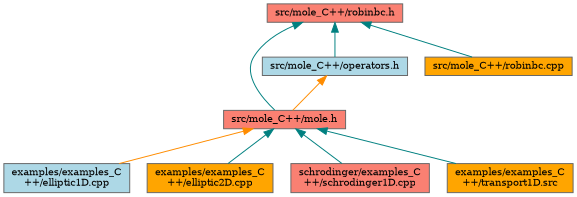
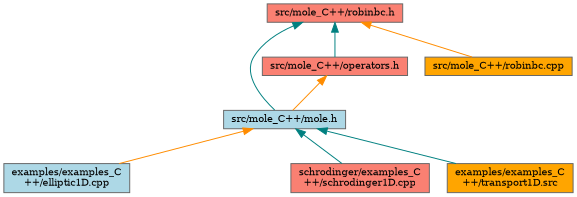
edge "src/mole_C++/robinbc.cpp" -> "src/mole_C++/robinbc.h": color teal -> darkorange
node "src/mole_C++/operators.h": fillcolor lightblue -> salmon
node "src/mole_C++/mole.h": fillcolor salmon -> lightblue
node "examples/examples_C ++/elliptic2D.cpp": removed
